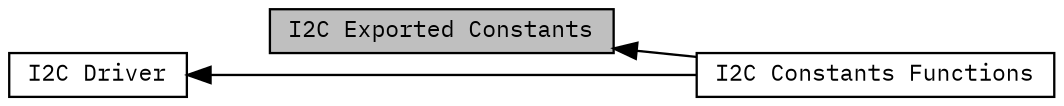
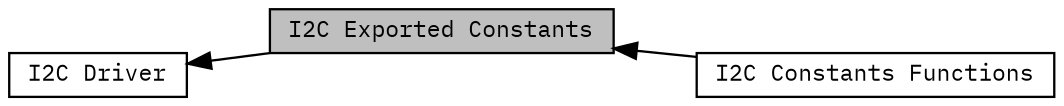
edge "I2C Constants Functions" -> "I2C Driver": now "I2C Exported Constants" -> "I2C Driver"
